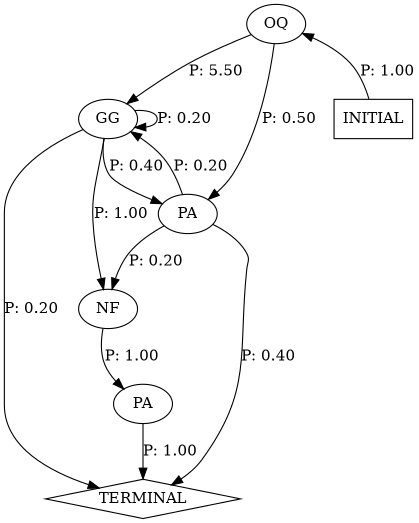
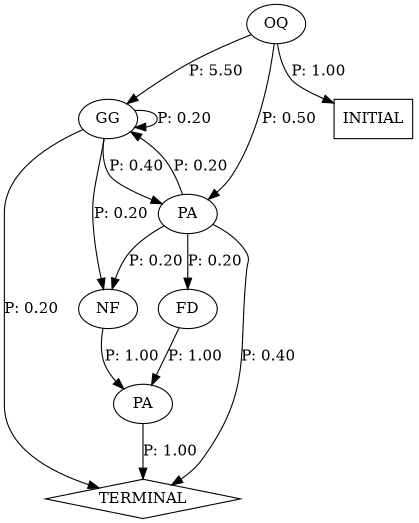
edge "INITIAL" -> "OQ": reversed
edge "GG" -> "NF": label "P: 1.00" -> "P: 0.20"
node "FD": added
